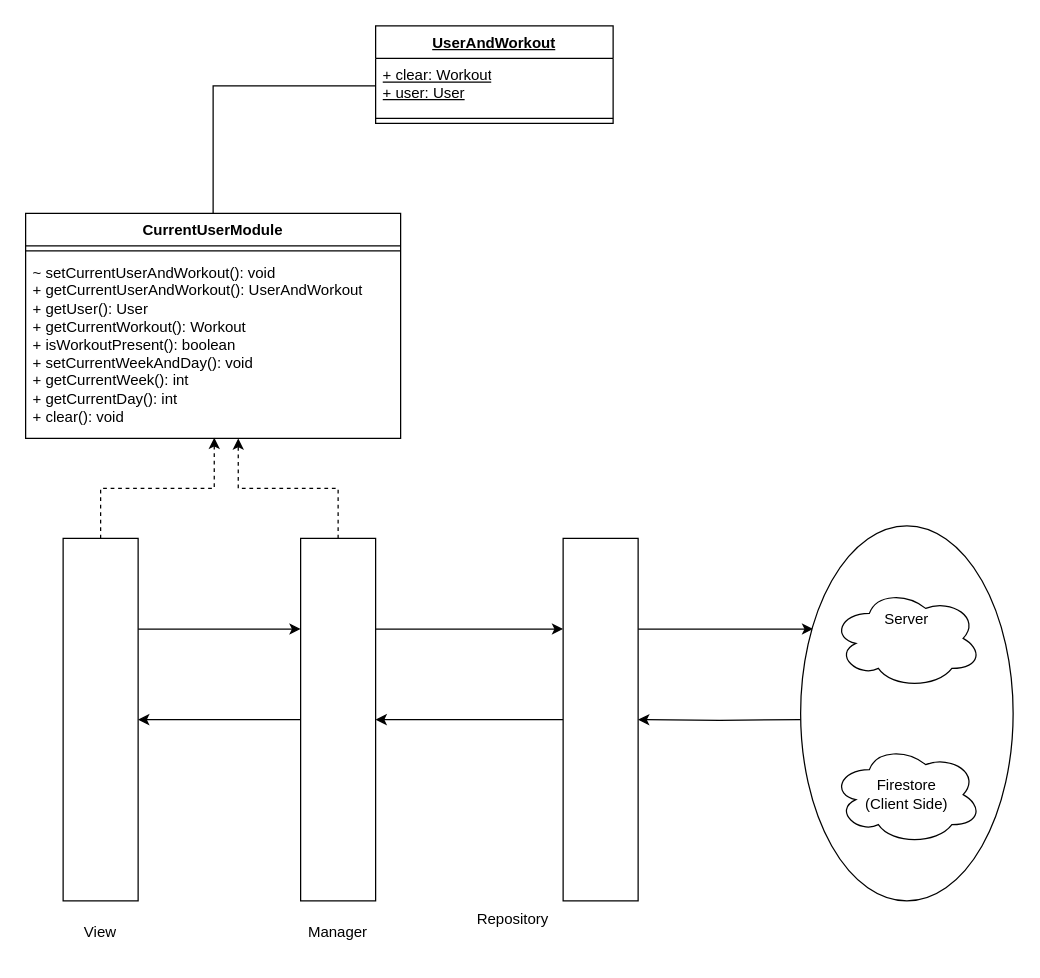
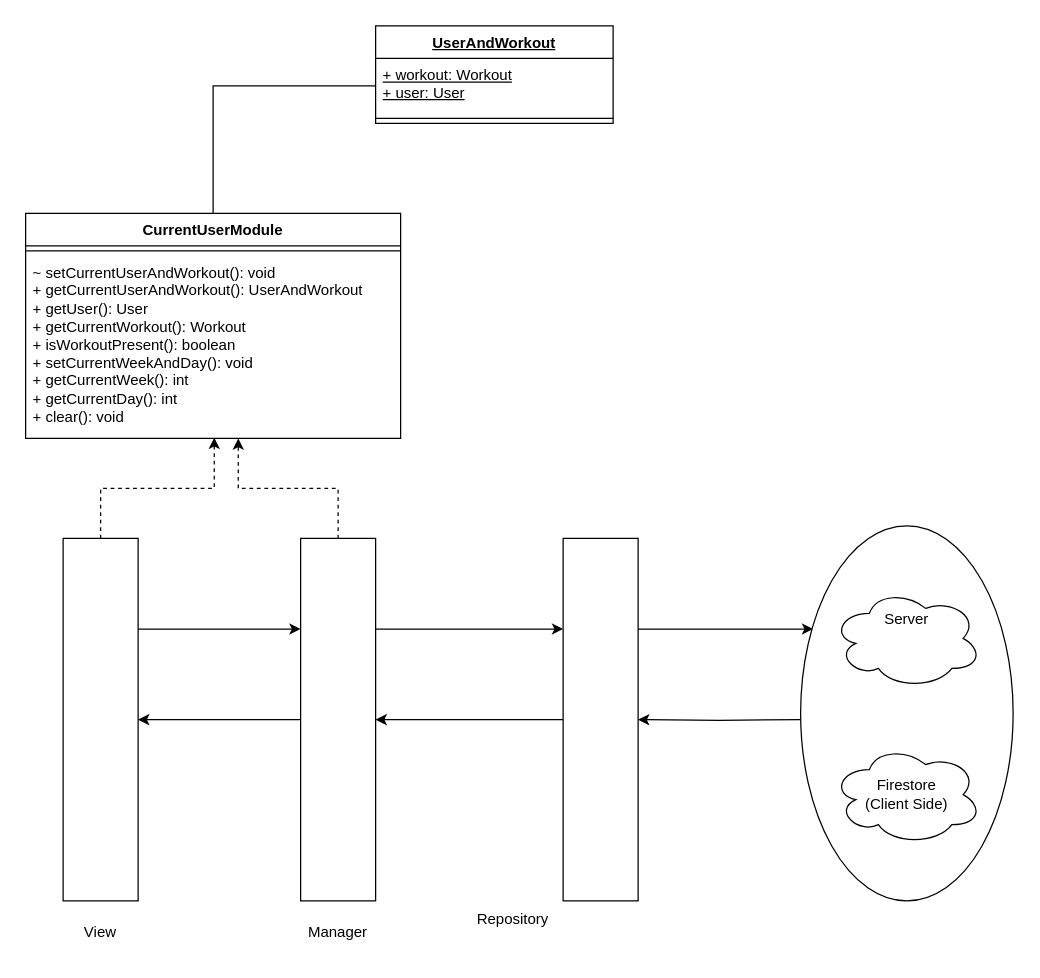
node "+ clear: Workout + user: User": label "+ clear: Workout + user: User" -> "+ workout: Workout + user: User"
